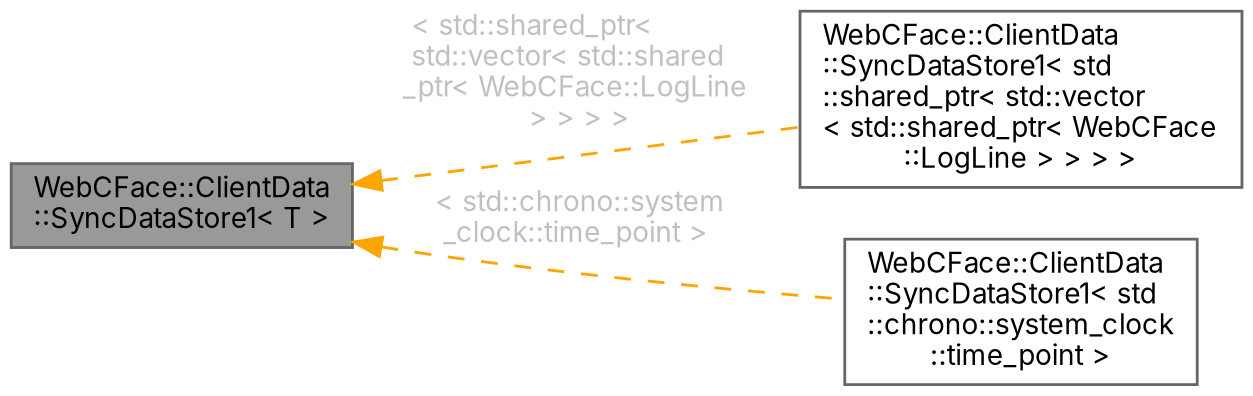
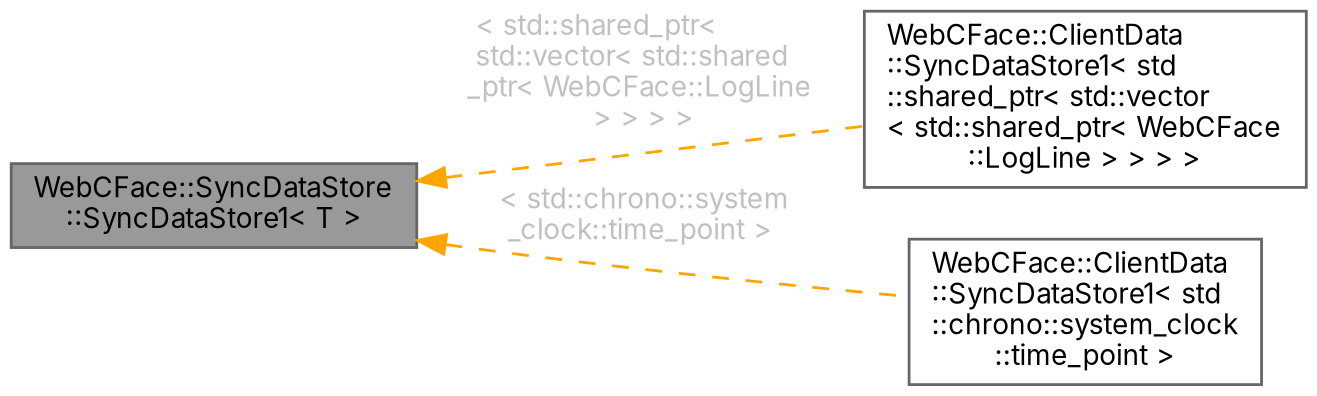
node "WebCFace::ClientData ::SyncDataStore1< T >": label "WebCFace::ClientData ::SyncDataStore1< T >" -> "WebCFace::SyncDataStore ::SyncDataStore1< T >"
